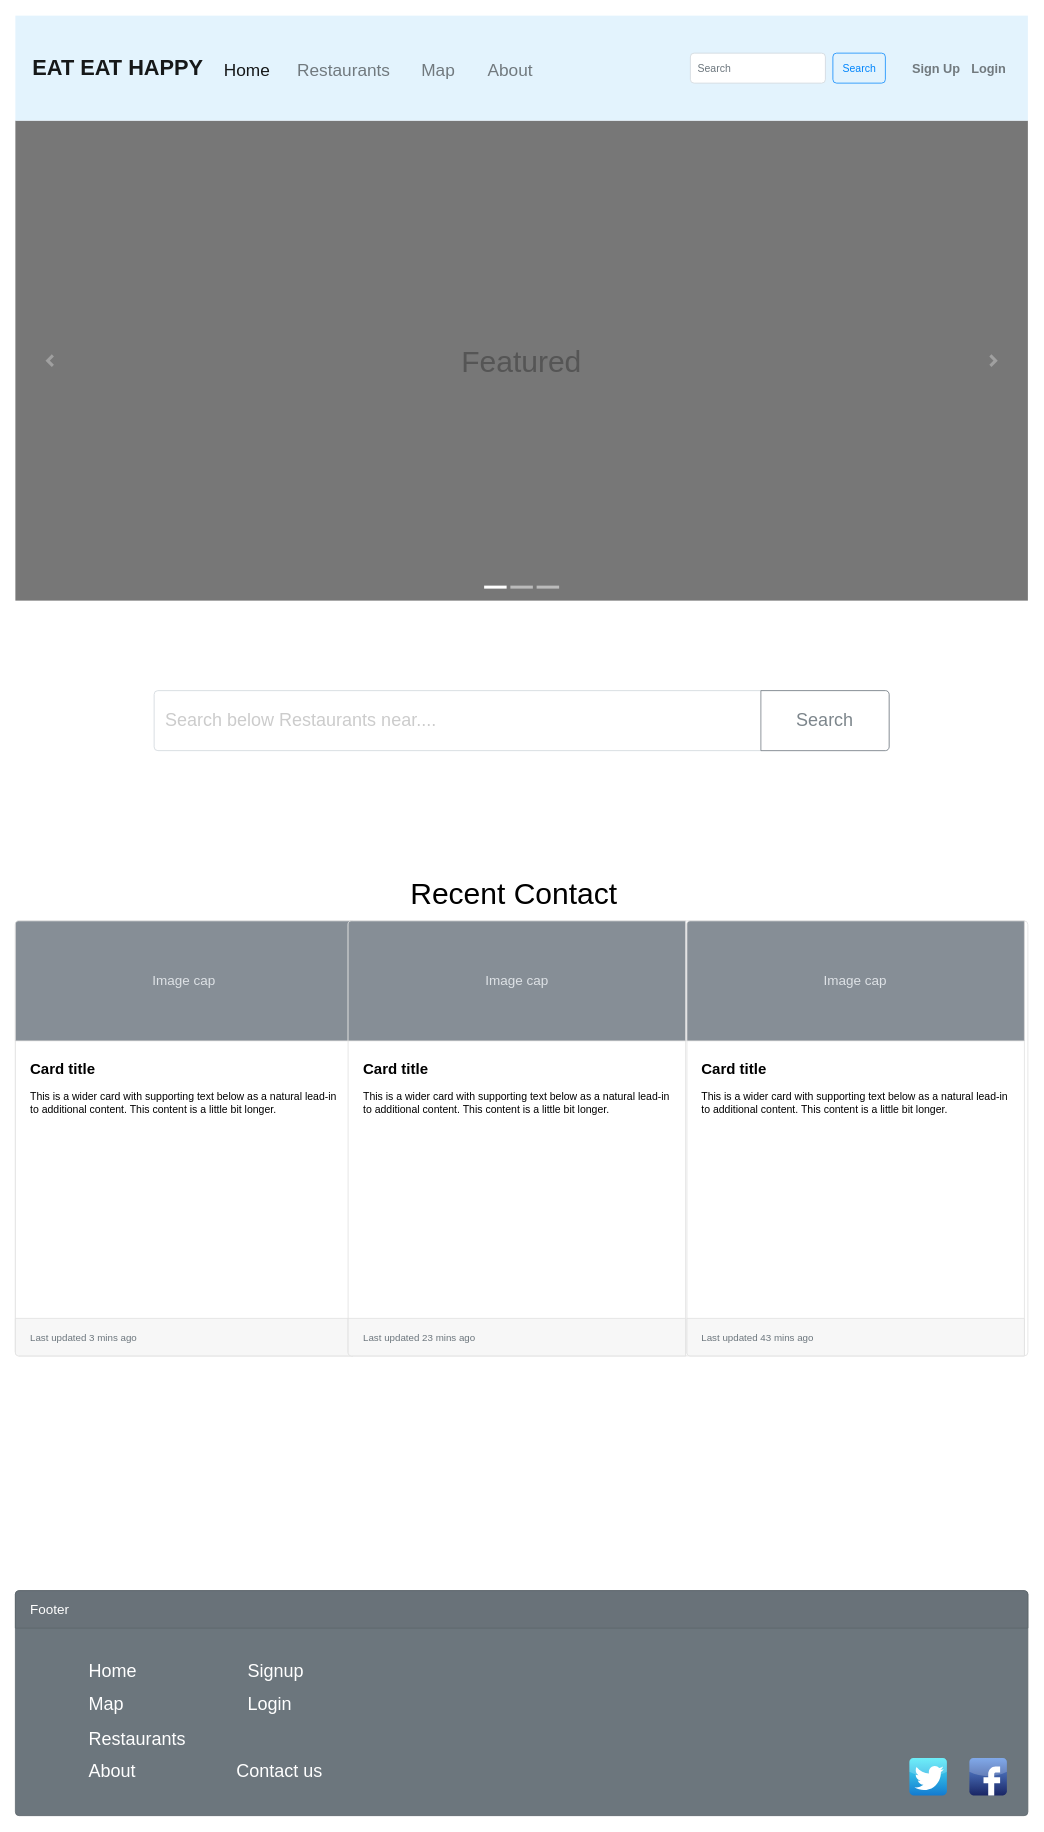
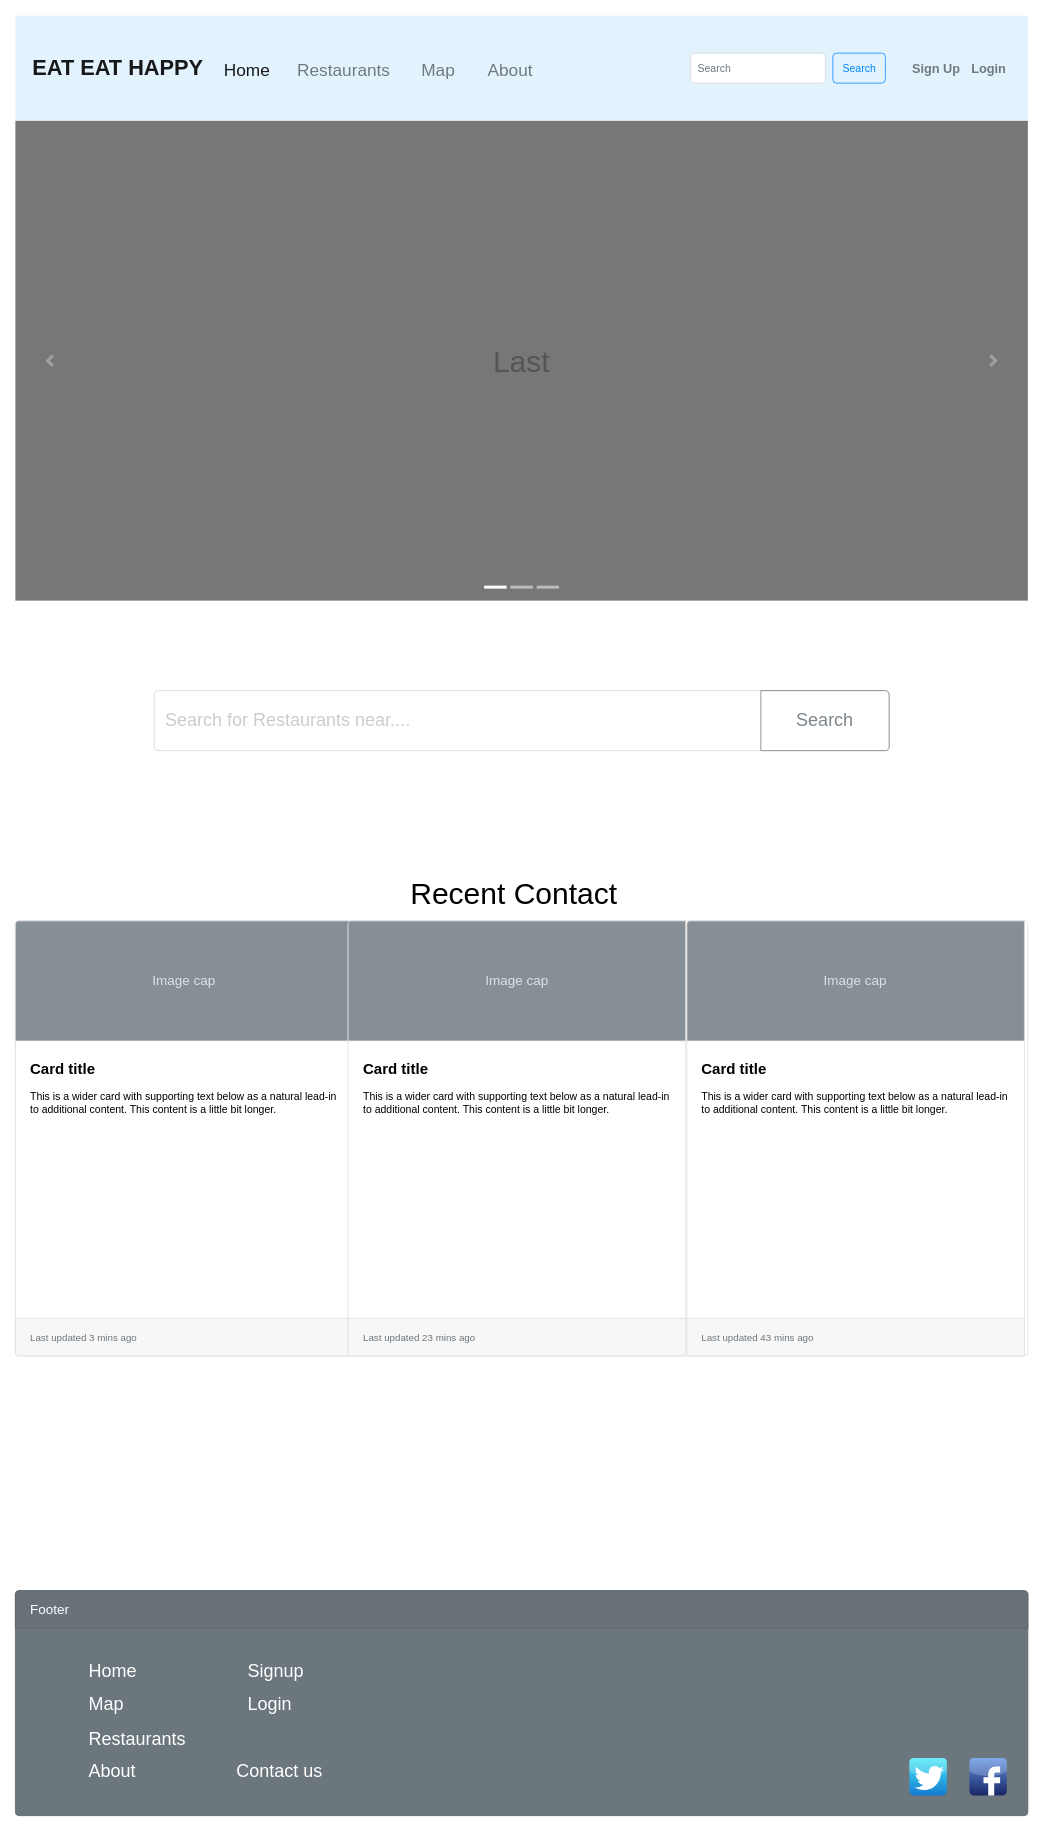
node "Featured": label "Featured" -> "Last"
node "Search below Restaurants near....": label "Search below Restaurants near...." -> "Search for Restaurants near...."
